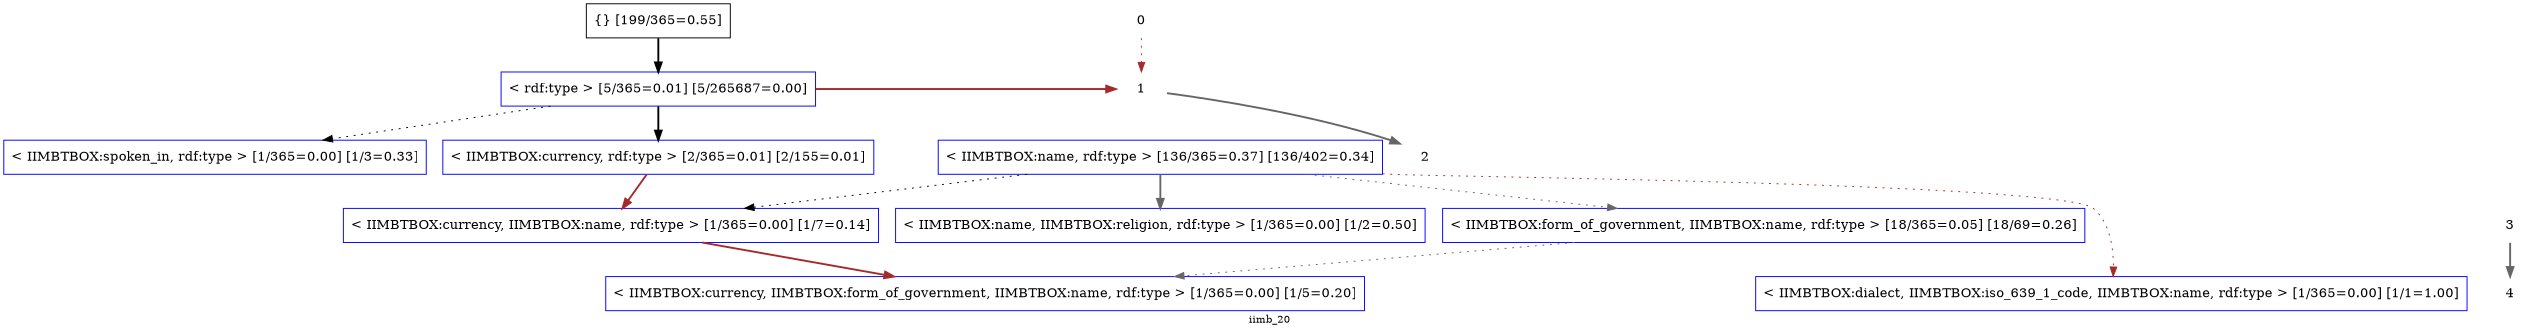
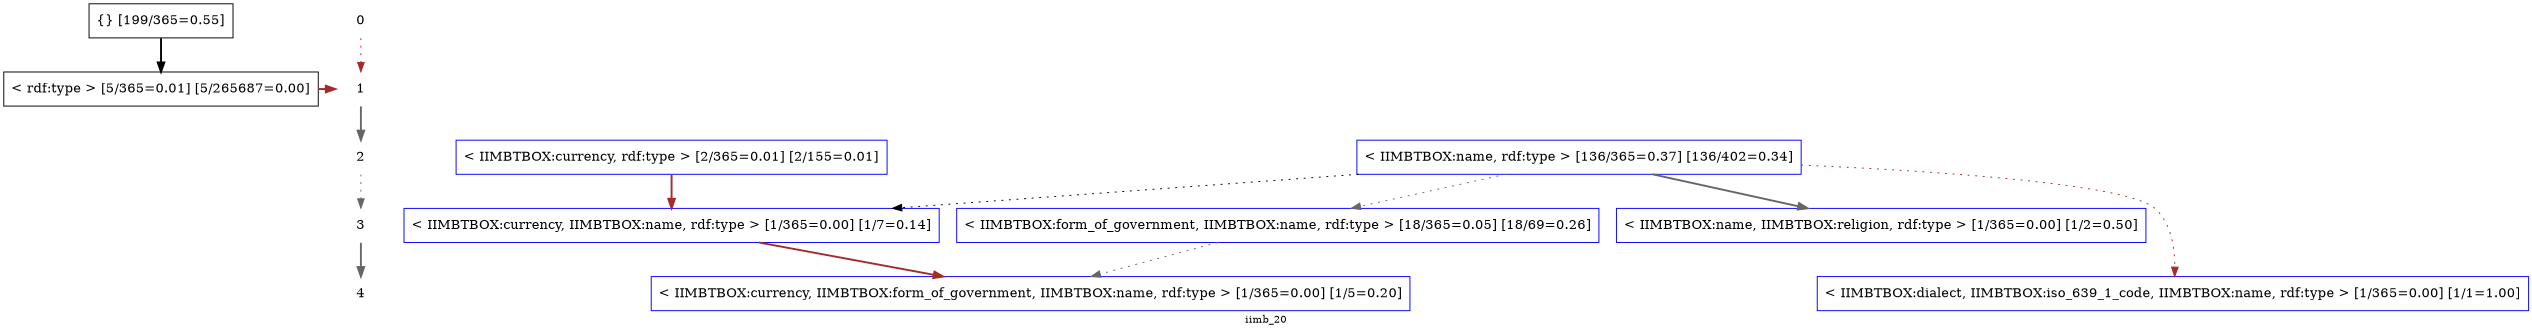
node "< rdf:type > [5/365=0.01] [5/265687=0.00]": color blue -> black
edge "< rdf:type > [5/365=0.01] [5/265687=0.00]" -> "< IIMBTBOX:currency, rdf:type > [2/365=0.01] [2/155=0.01]": removed
node "< IIMBTBOX:spoken_in, rdf:type > [1/365=0.00] [1/3=0.33]": removed
edge "2" -> "3": added
